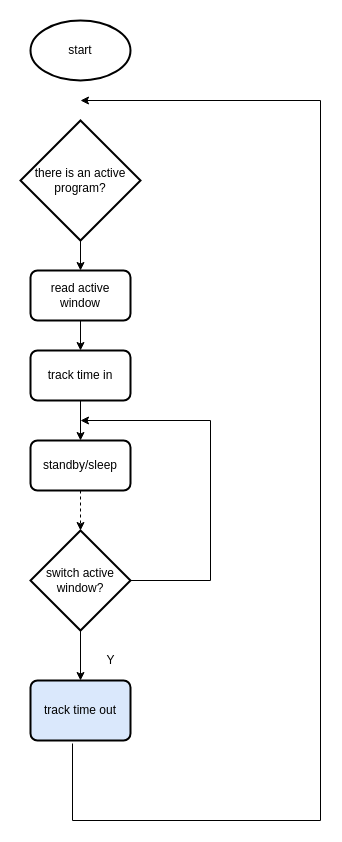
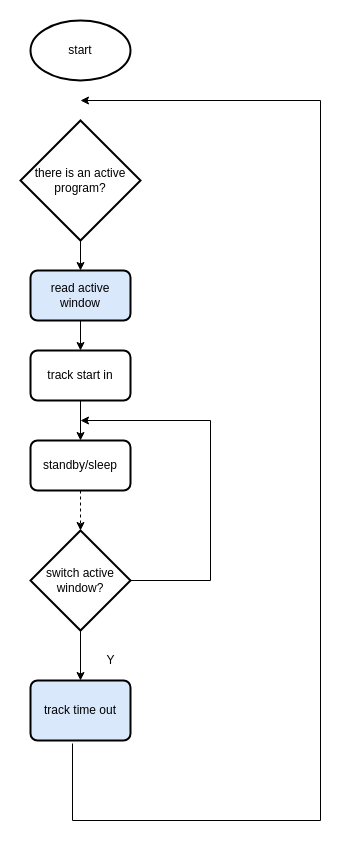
node "read active window": fillcolor #ffffff -> #dae8fc
node "track time in": label "track time in" -> "track start in"
